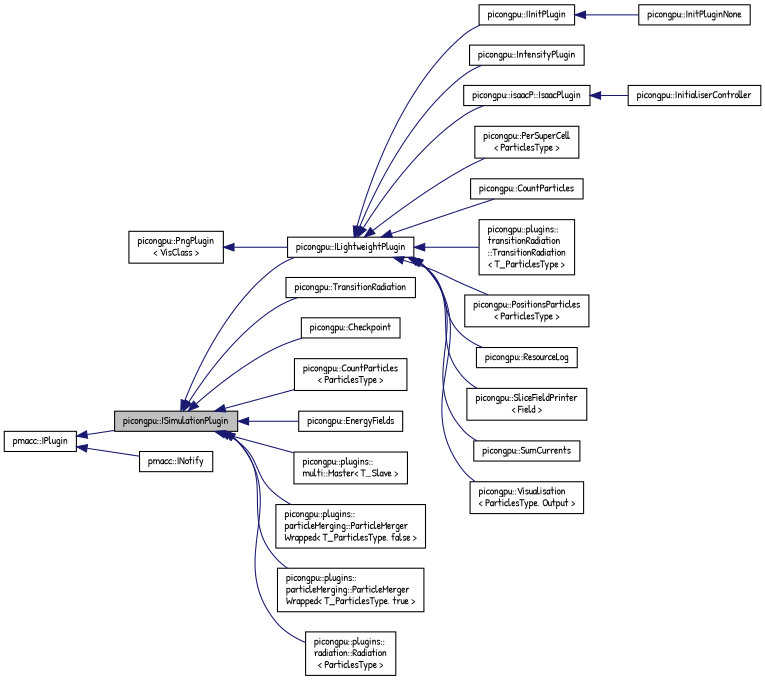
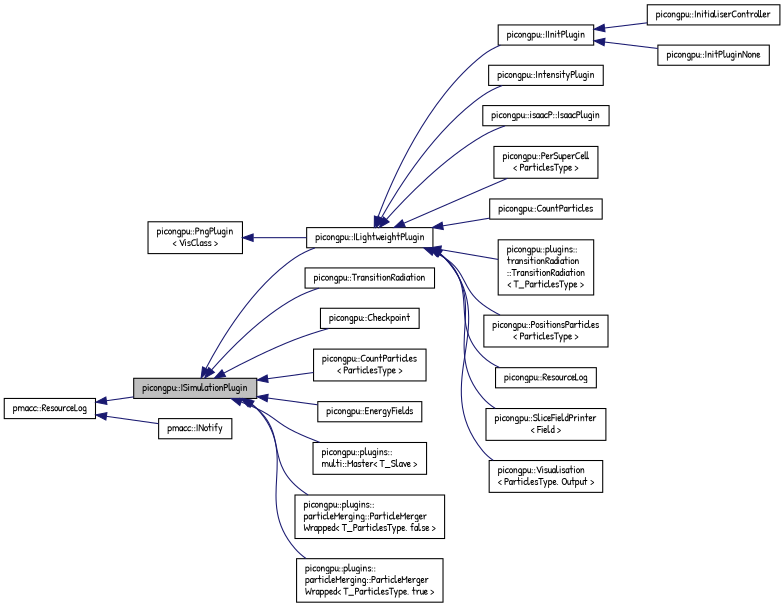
edge "picongpu::InitialiserController" -> "picongpu::isaacP::IsaacPlugin": now "picongpu::InitialiserController" -> "picongpu::IInitPlugin"
node "pmacc::IPlugin": label "pmacc::IPlugin" -> "pmacc::ResourceLog"
node "picongpu::SumCurrents": removed
node "picongpu::plugins:: radiation::Radiation < ParticlesType >": removed
